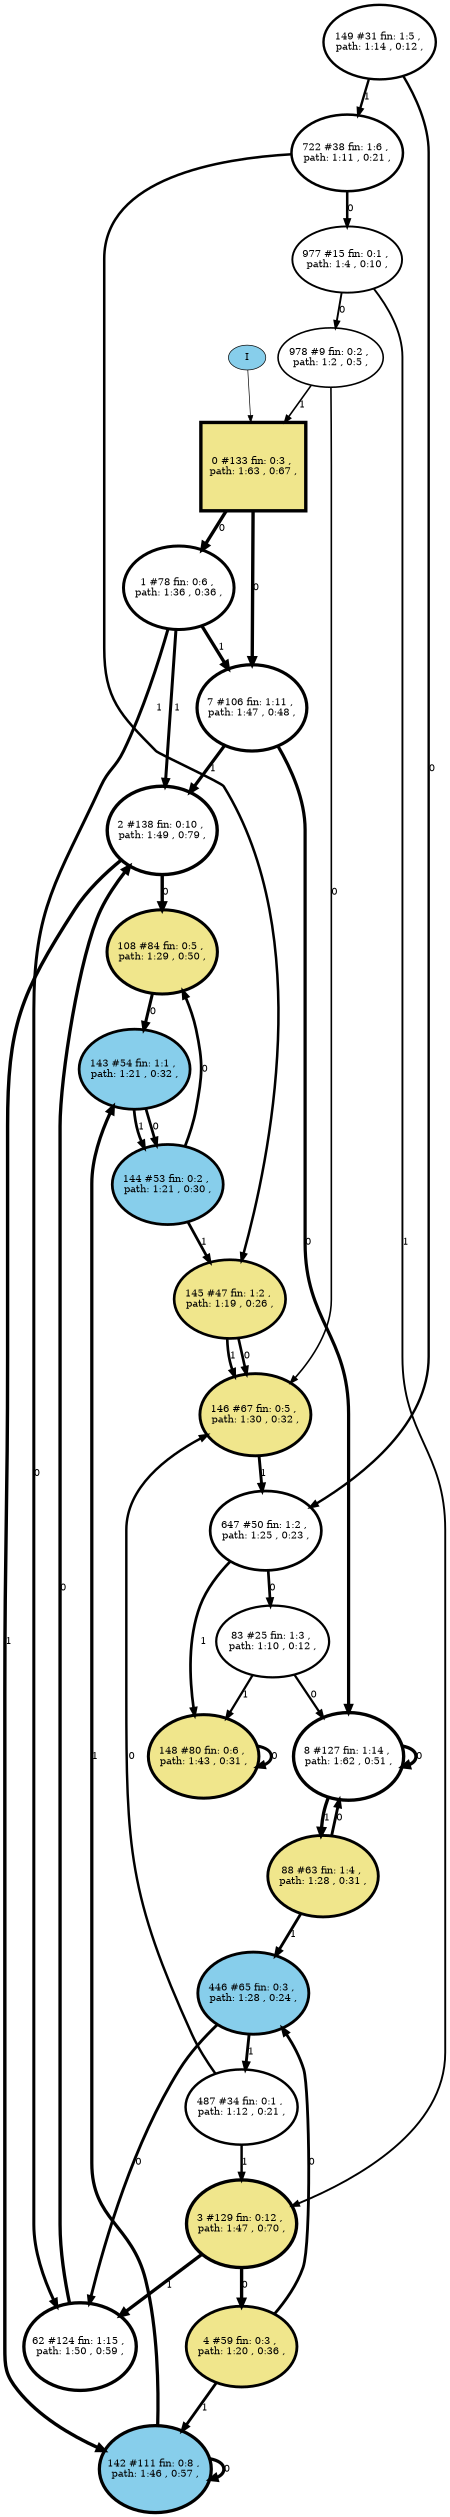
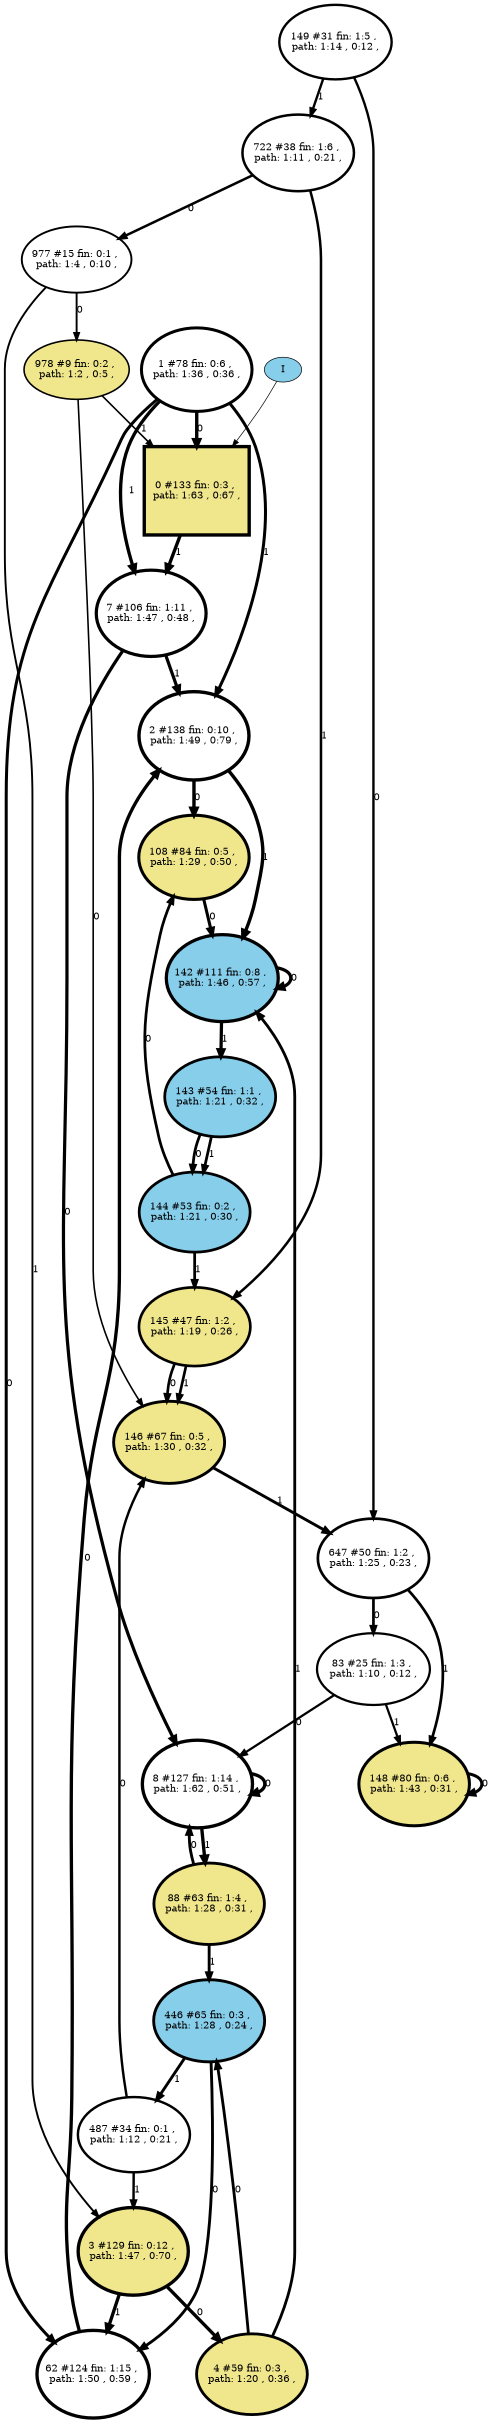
node "978 #9 fin: 0:2 , path: 1:2 , 0:5 ,": fillcolor white -> khaki
edge "0 #133 fin: 0:3 , path: 1:63 , 0:67 ," -> "1 #78 fin: 0:6 , path: 1:36 , 0:36 ,": reversed
edge "0 #133 fin: 0:3 , path: 1:63 , 0:67 ," -> "7 #106 fin: 1:11 , path: 1:47 , 0:48 ,": label "0 " -> "1 "
edge "108 #84 fin: 0:5 , path: 1:29 , 0:50 ," -> "143 #54 fin: 1:1 , path: 1:21 , 0:32 ,": now "108 #84 fin: 0:5 , path: 1:29 , 0:50 ," -> "142 #111 fin: 0:8 , path: 1:46 , 0:57 ,"
